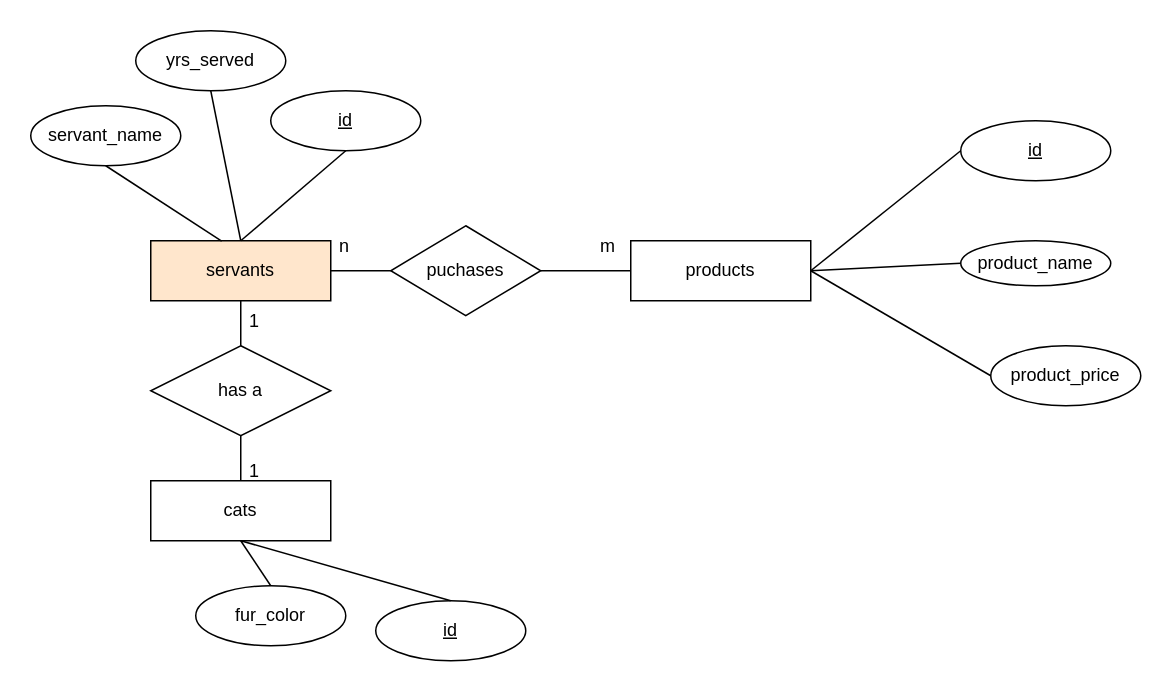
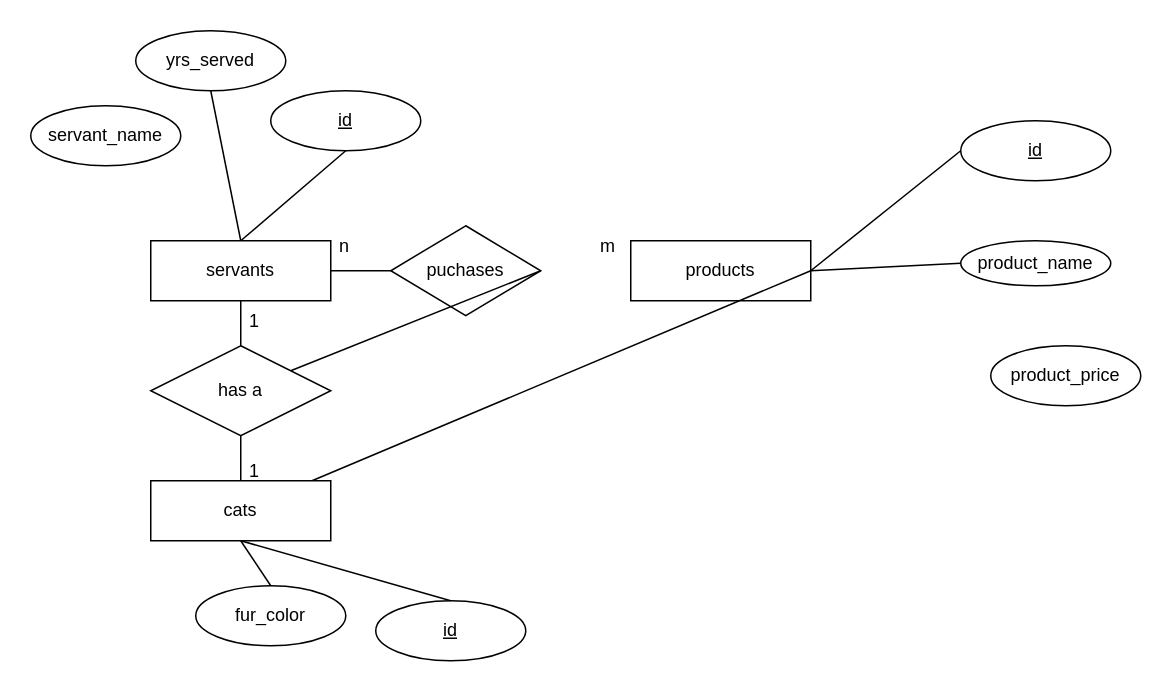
edge "servant_name" -- "servants": removed
node "servants": fillcolor #ffe6cc -> #ffffff
edge "puchases" -- "products": now "puchases" -- "has a"
edge "products" -- "product_price": now "products" -- "cats"
